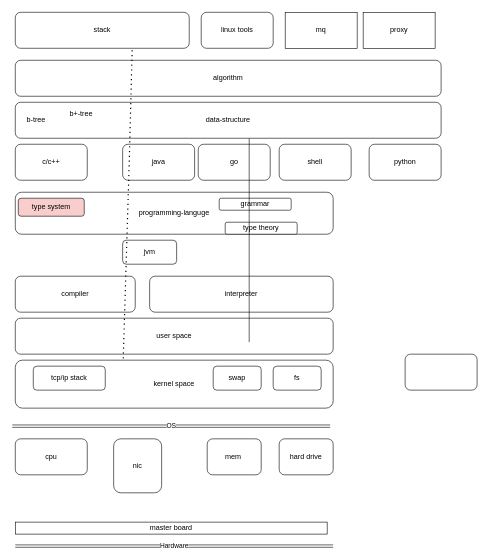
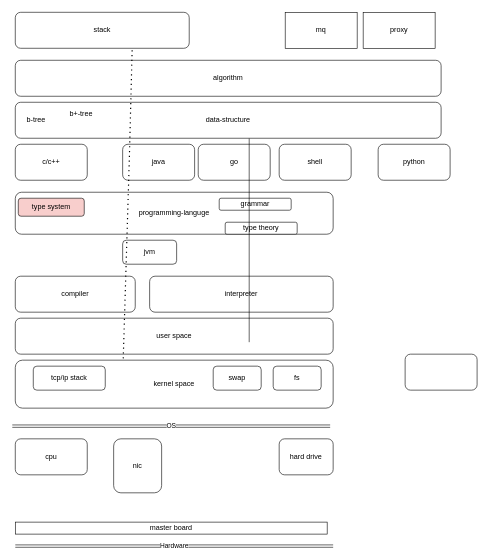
node "linux tools": removed
node "python": moved (405, 162) -> (414, 162)
node "mem": removed
